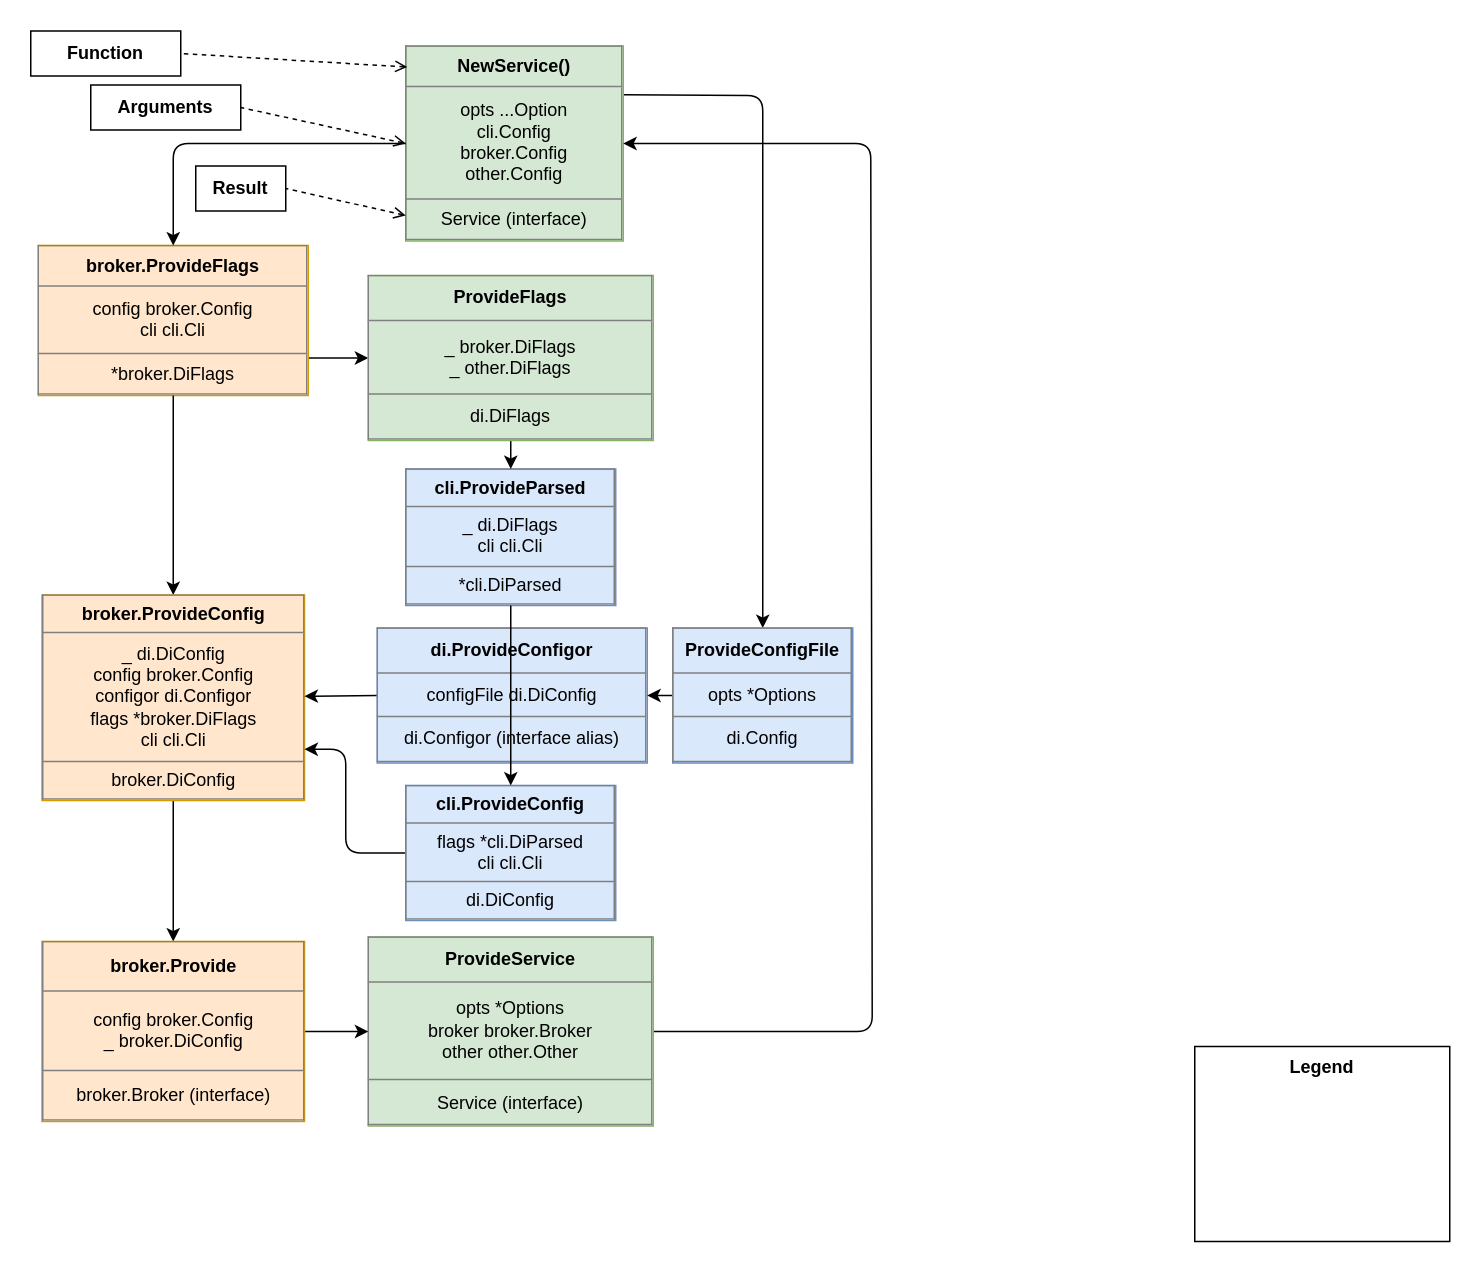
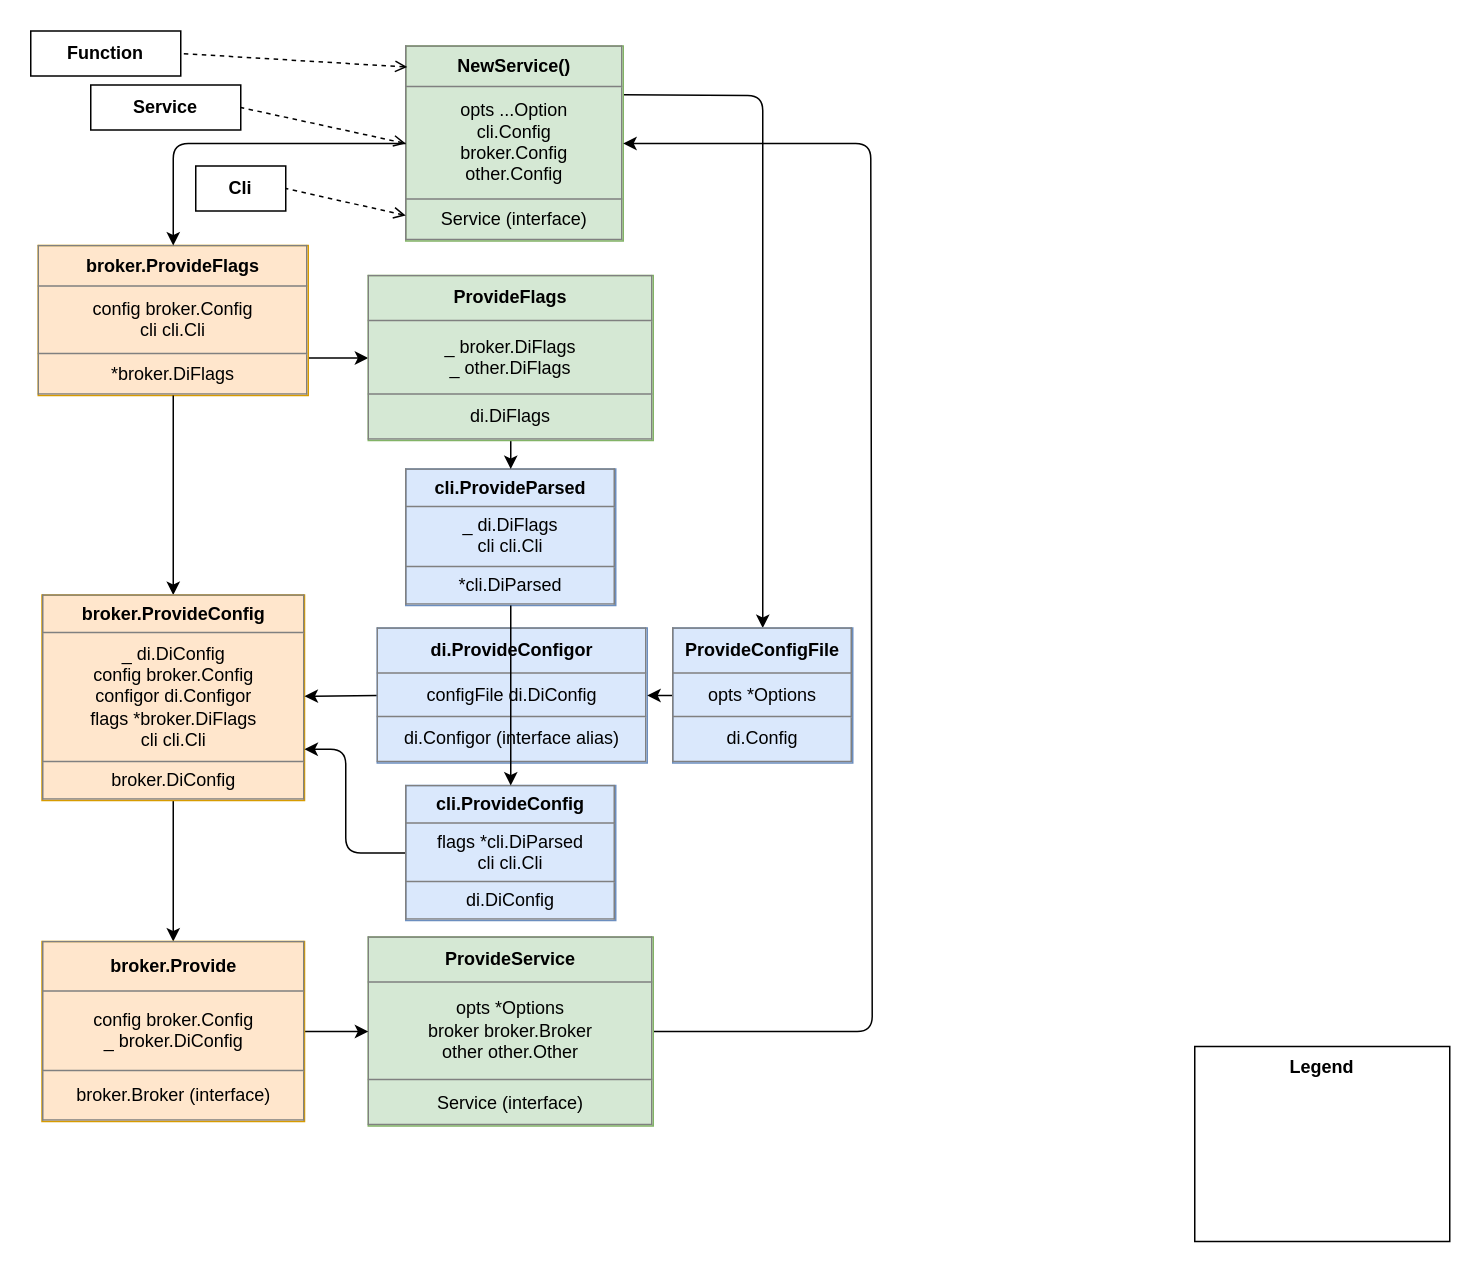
node "Arguments": label "Arguments" -> "Service"
node "Result": label "Result" -> "Cli"
